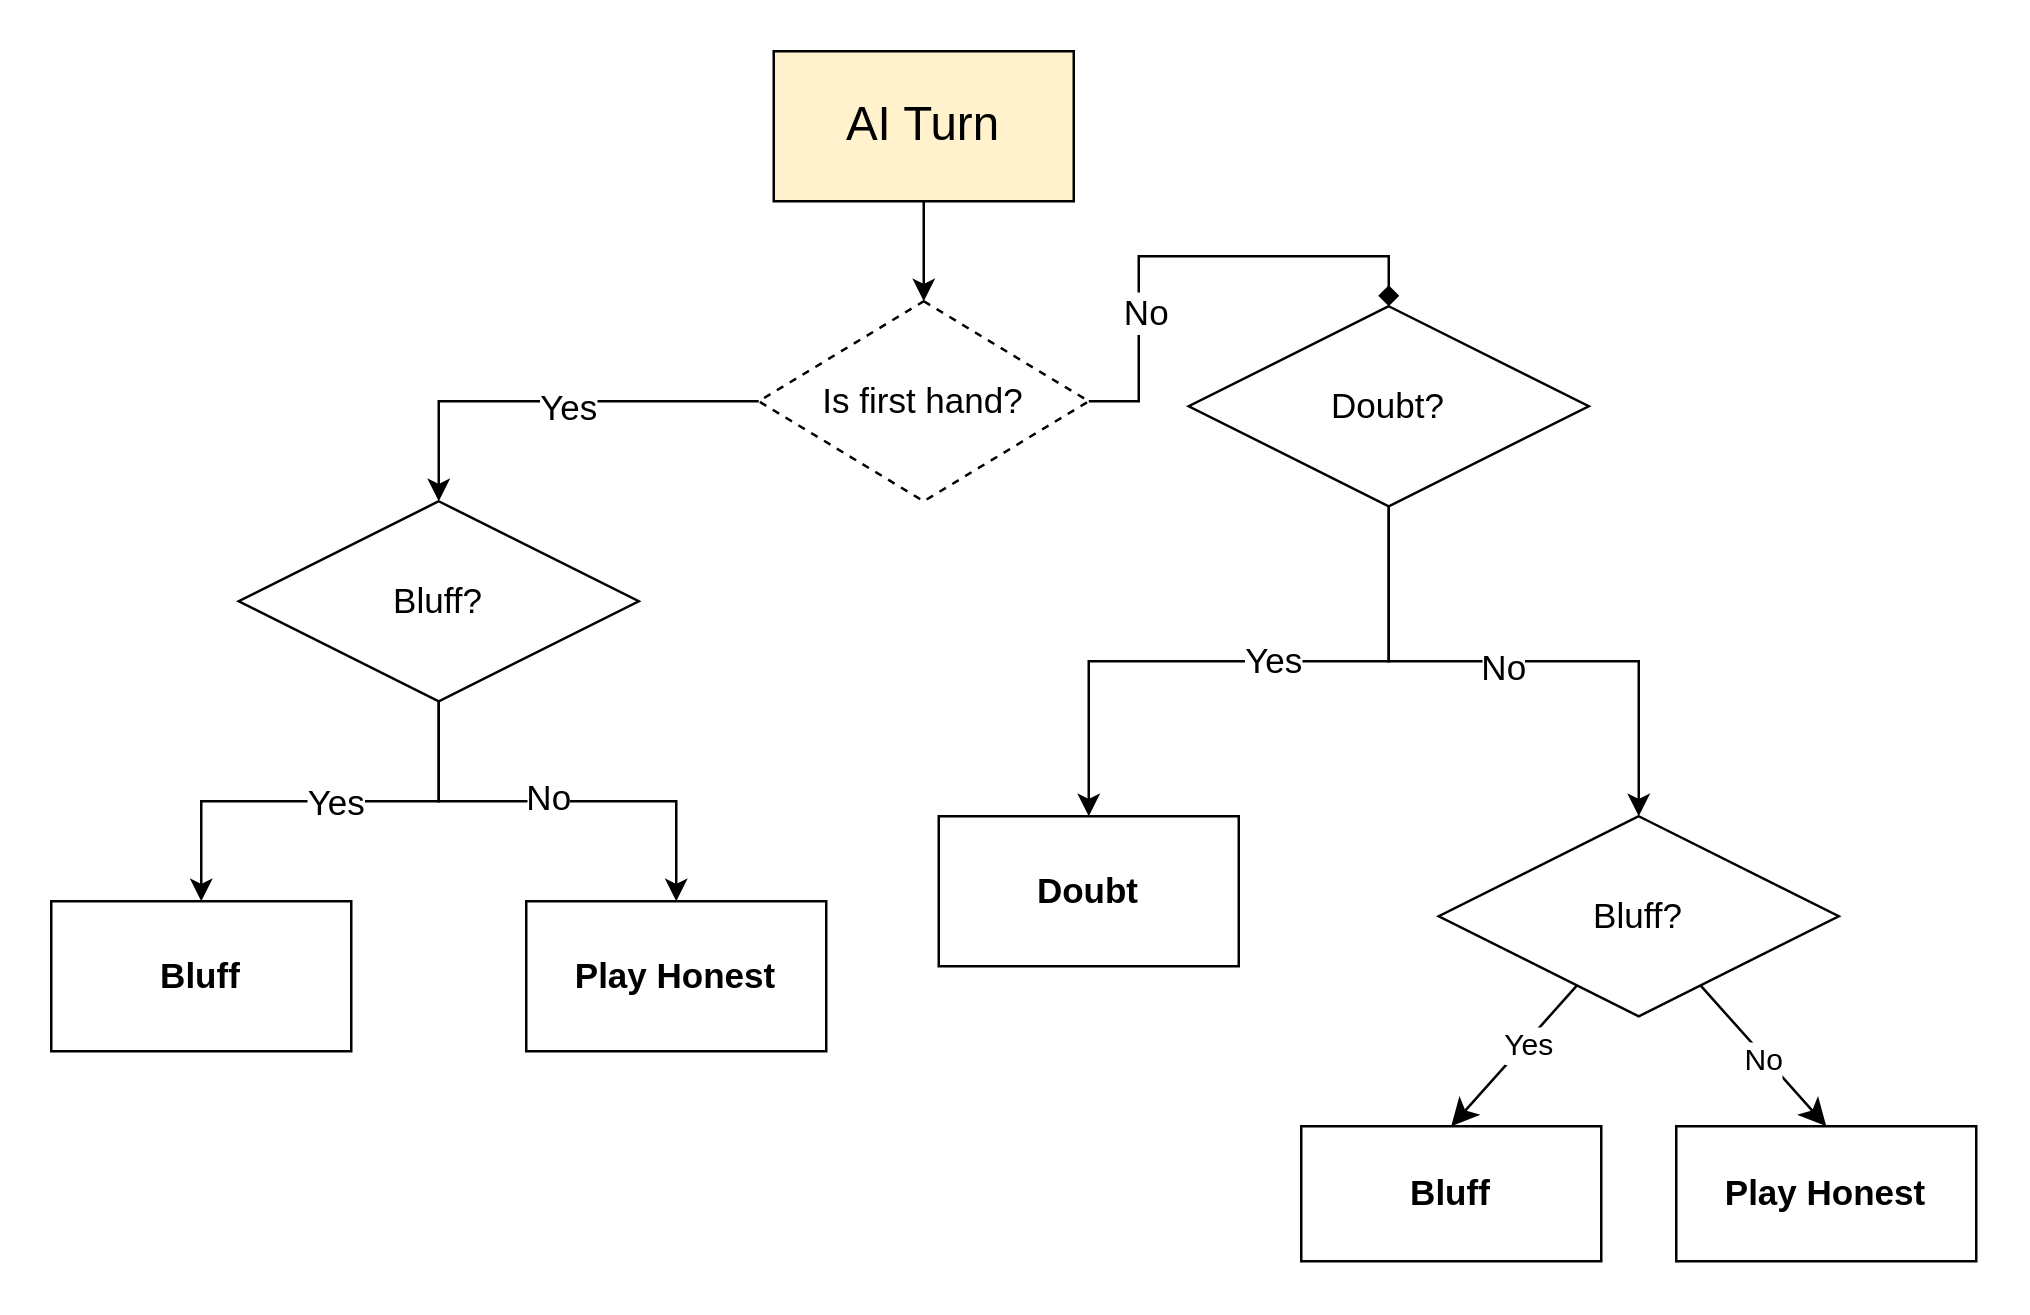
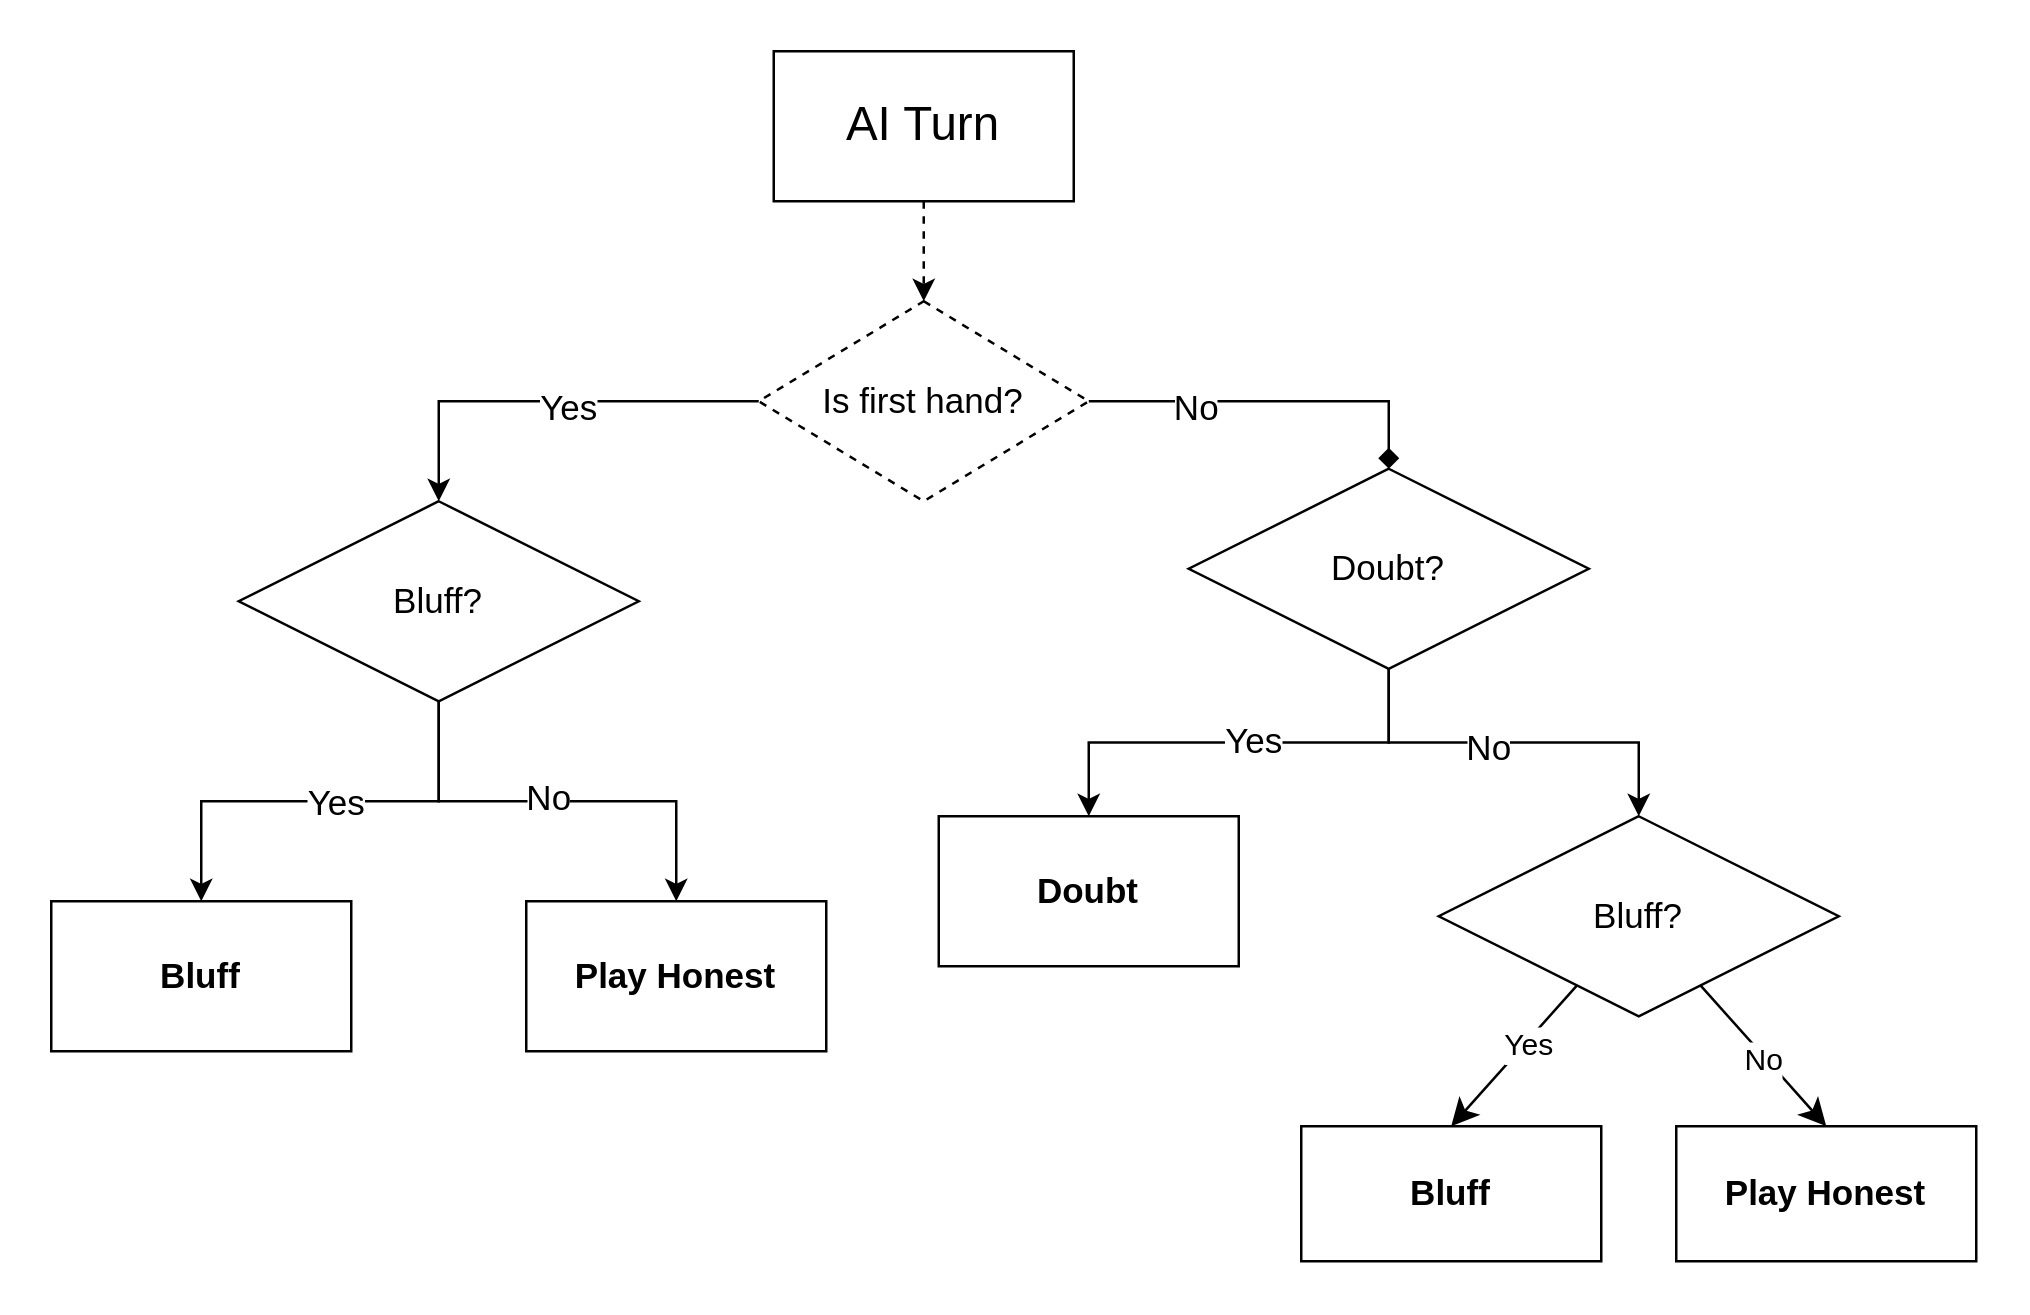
node "AI Turn": fillcolor #fff2cc -> #ffffff
edge "AI Turn" -> "Is first hand?": style solid -> dashed
node "Doubt?": moved (1389, 406) -> (1389, 569)
